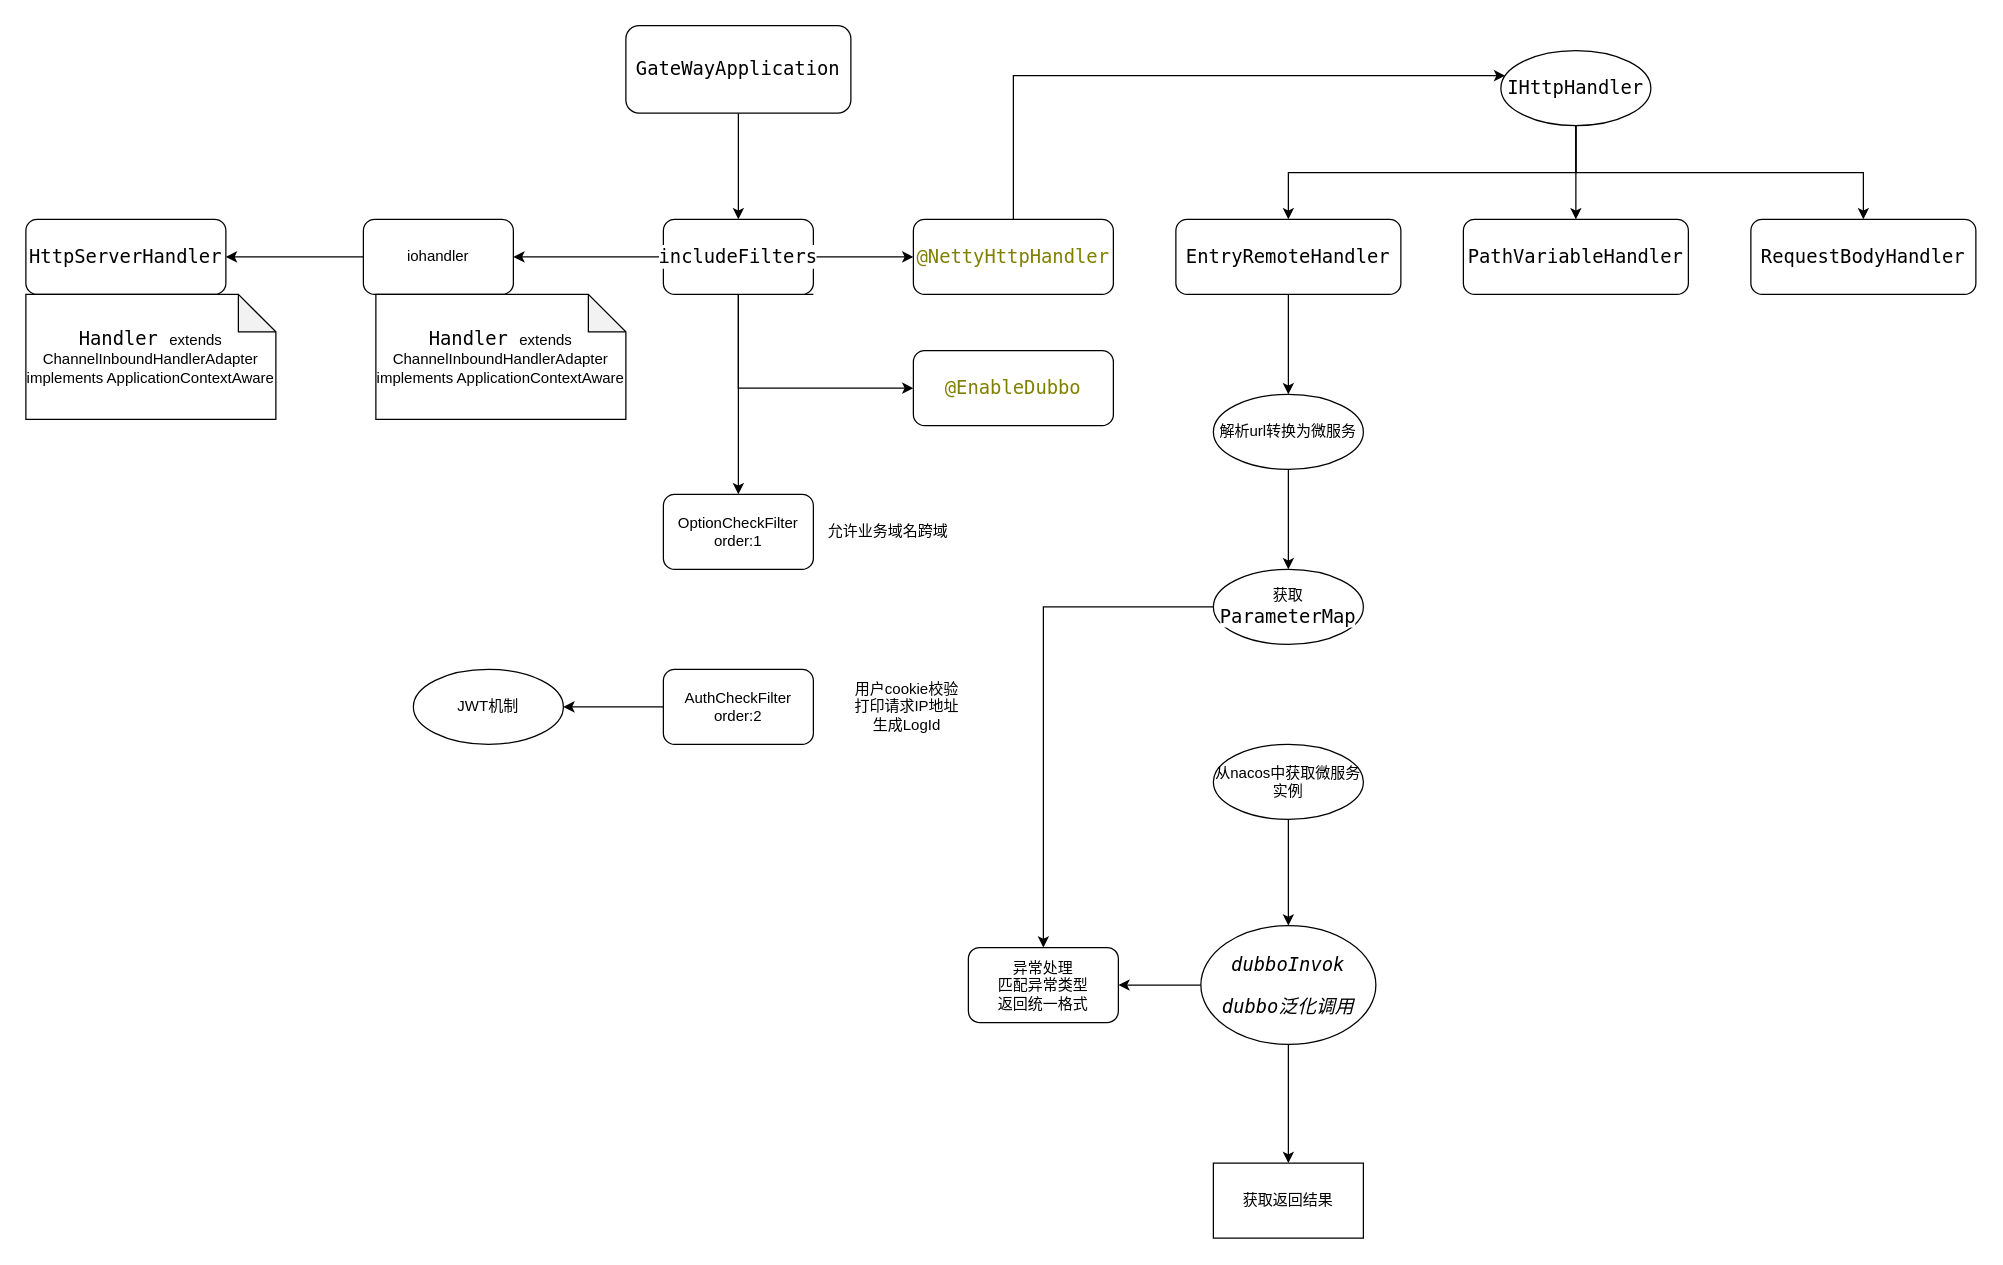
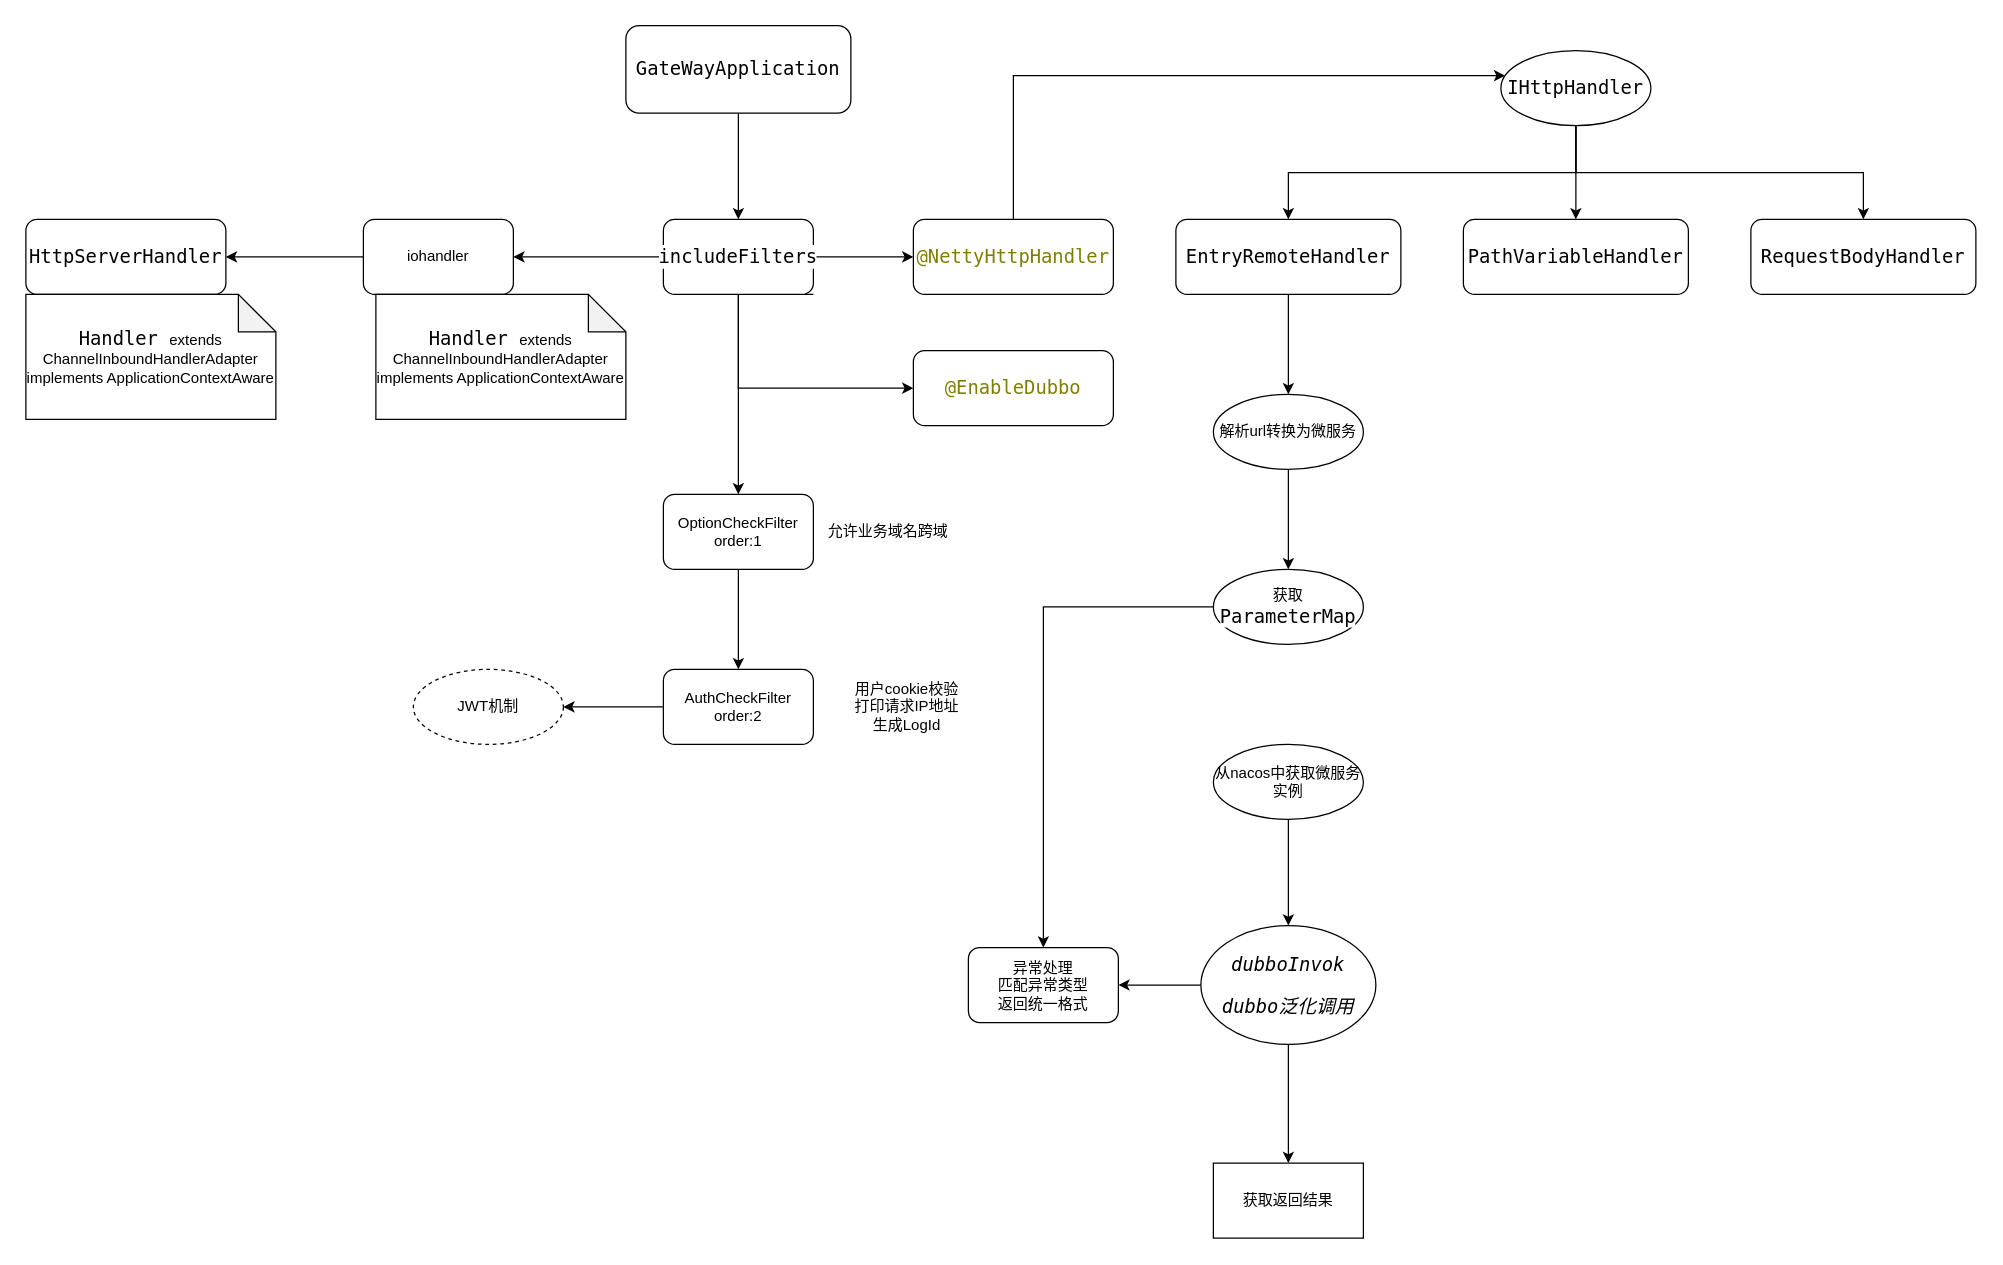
edge "OptionCheckFilter order:1" -> "AuthCheckFilter order:2": added
node "JWT机制": style solid -> dashed
